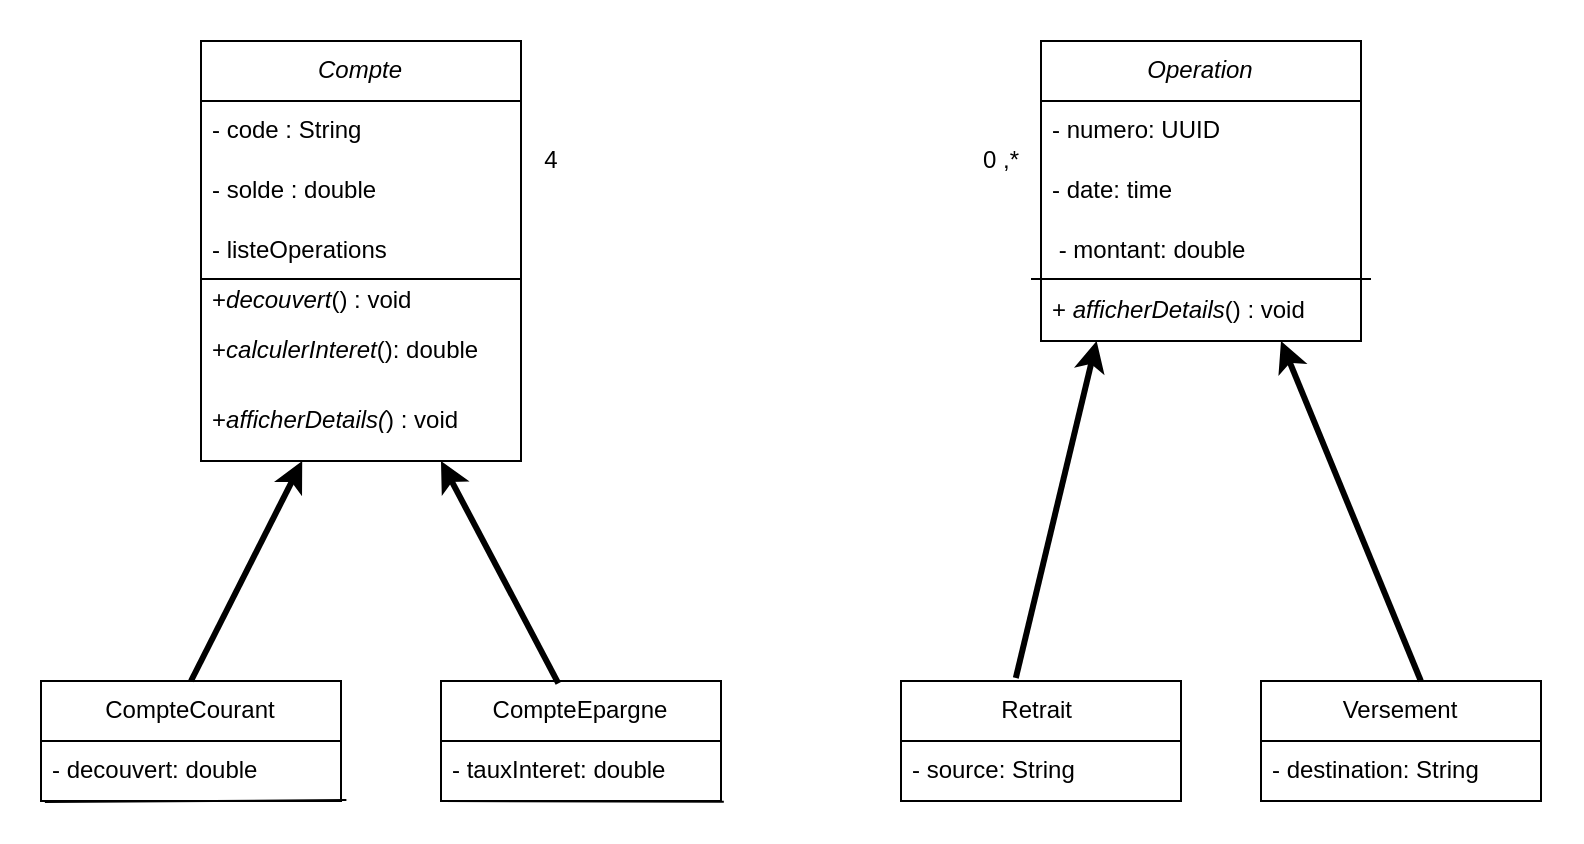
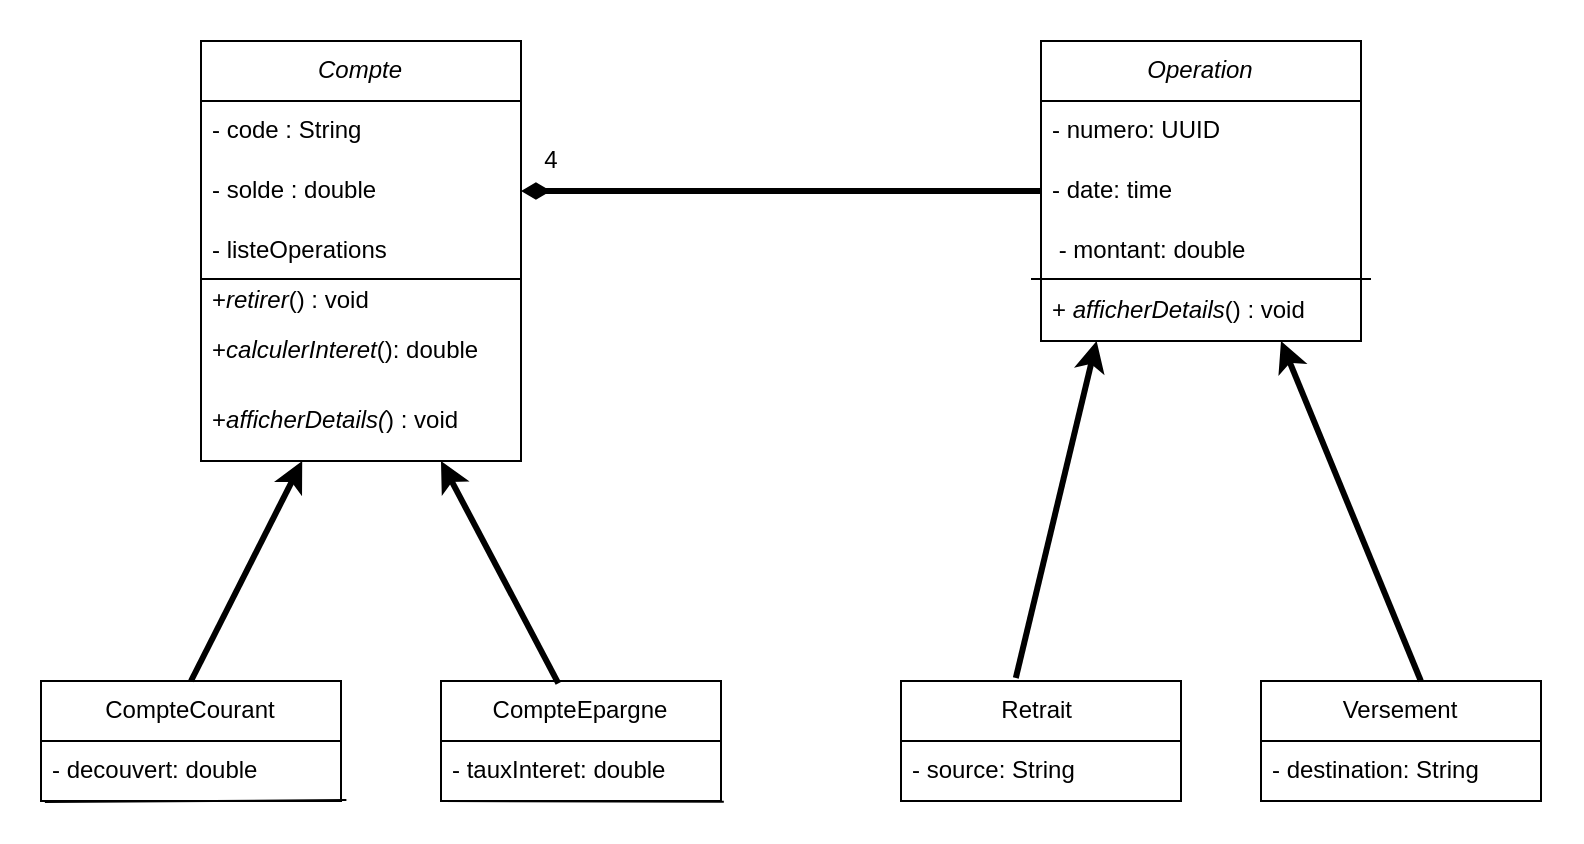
node "0 ,*": removed
edge "- date: time" -> "- solde : double": added
node "+decouvert() : void": label "+decouvert() : void" -> "+retirer() : void"
